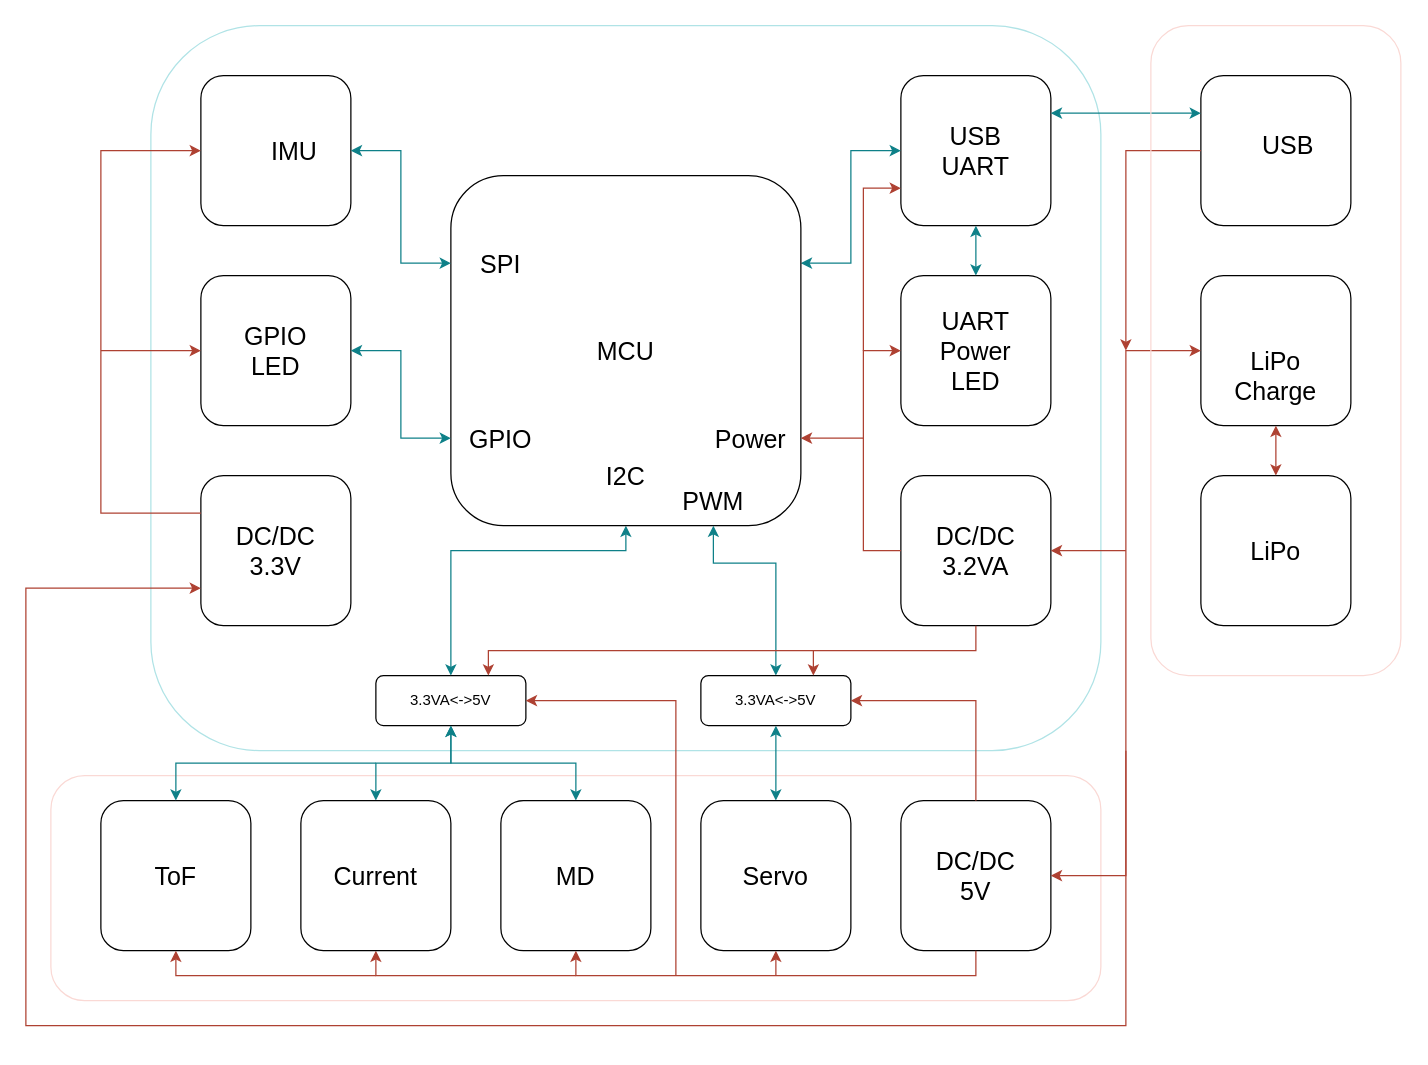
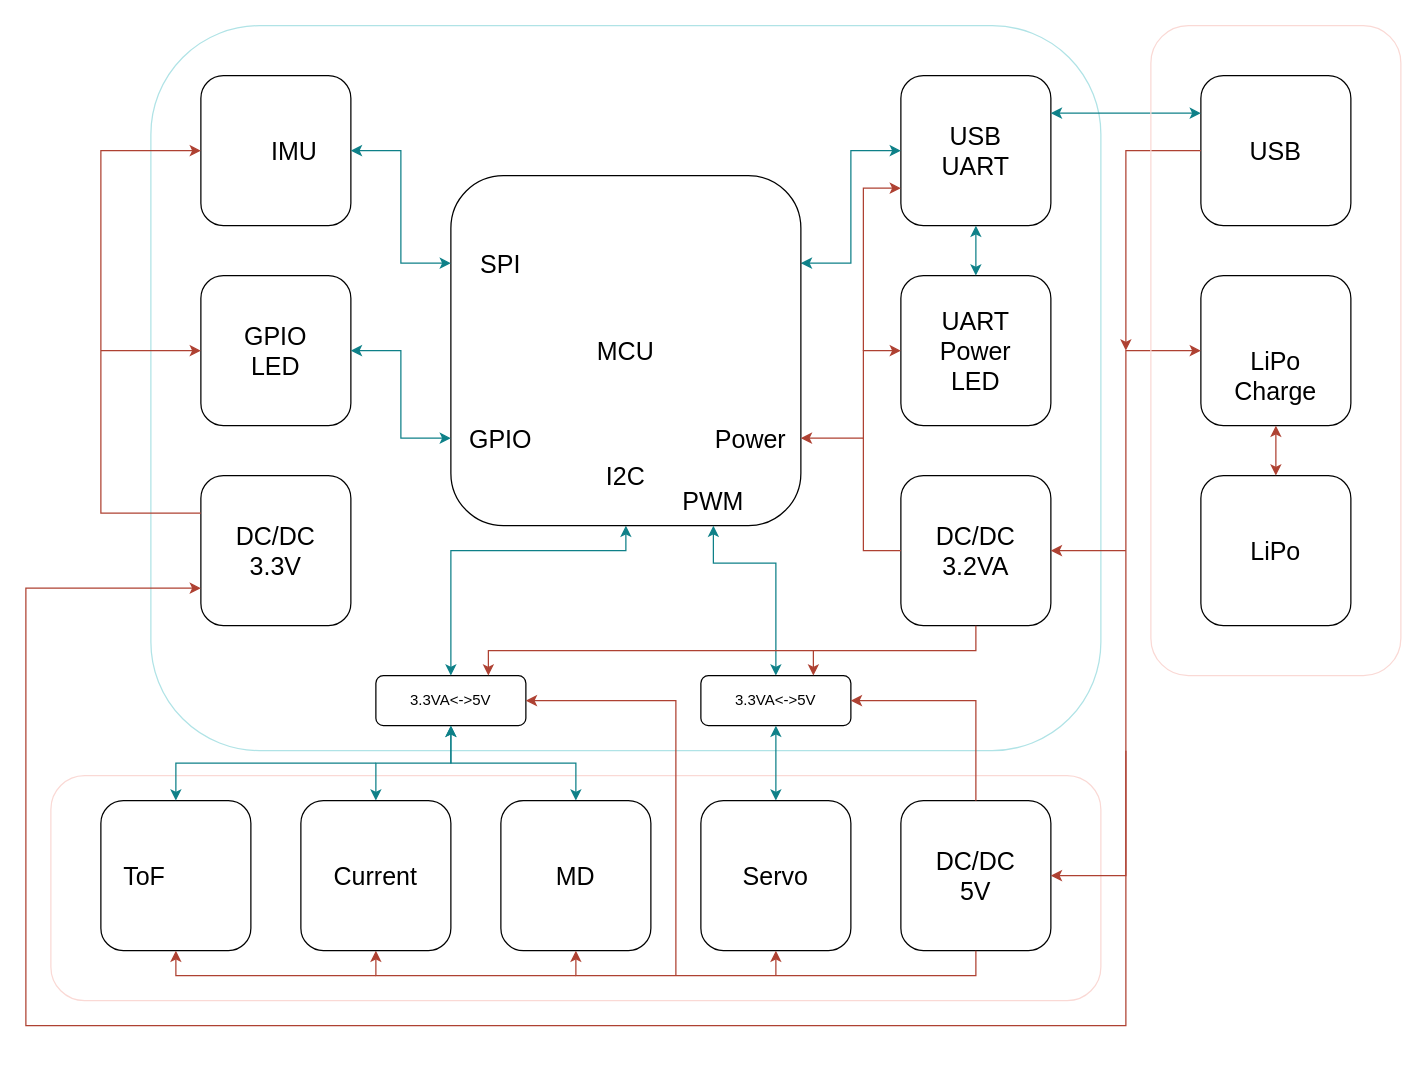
node "USB": moved (1288, 144) -> (1276, 151)
node "ToF": moved (176, 876) -> (144, 876)
